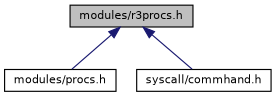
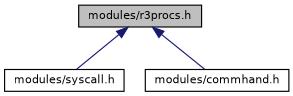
node "modules/procs.h": label "modules/procs.h" -> "modules/syscall.h"
node "syscall/commhand.h": label "syscall/commhand.h" -> "modules/commhand.h"
